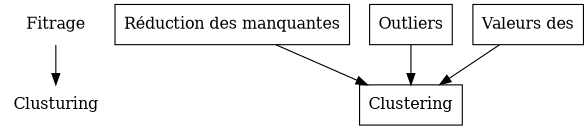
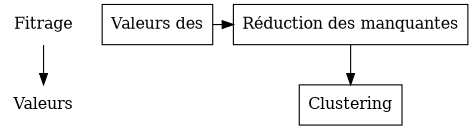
node "Outliers": removed
edge "Valeurs des" -> "Clustering": now "Valeurs des" -> "Réduction des manquantes"
node "Clusturing": label "Clusturing" -> "Valeurs"
